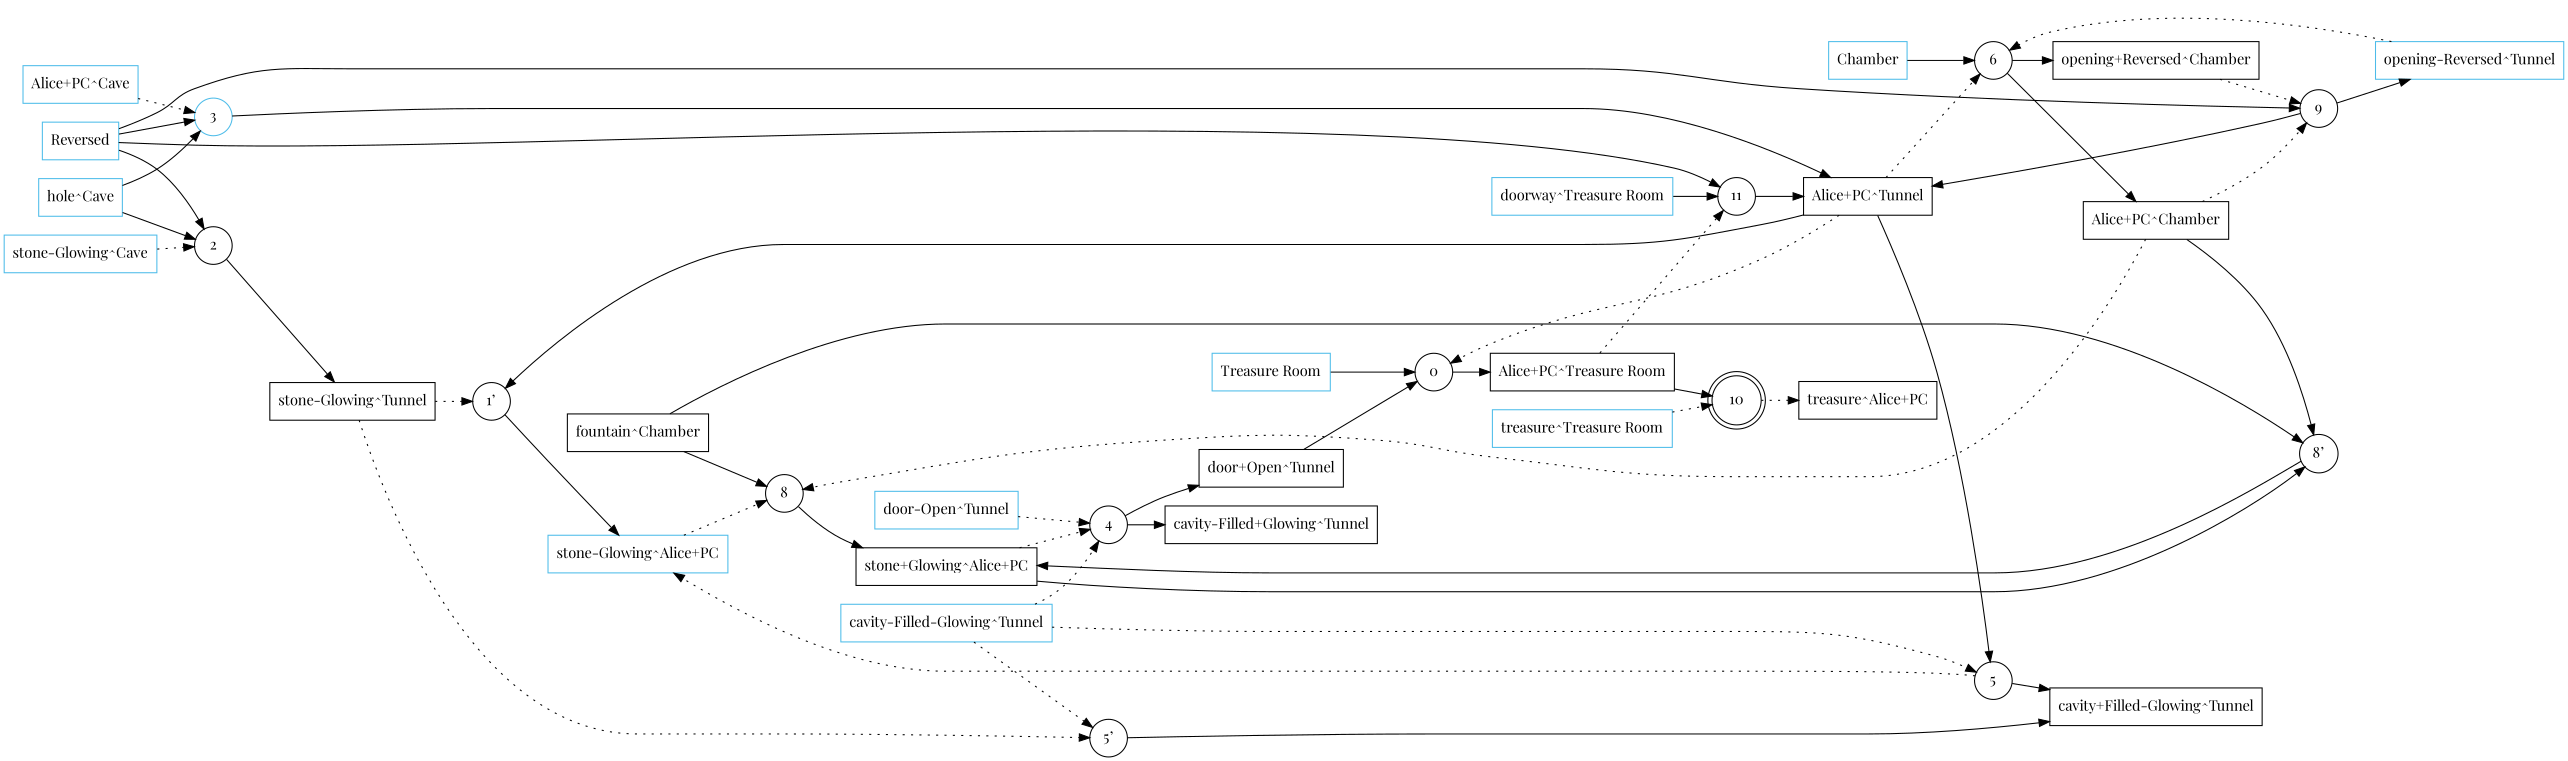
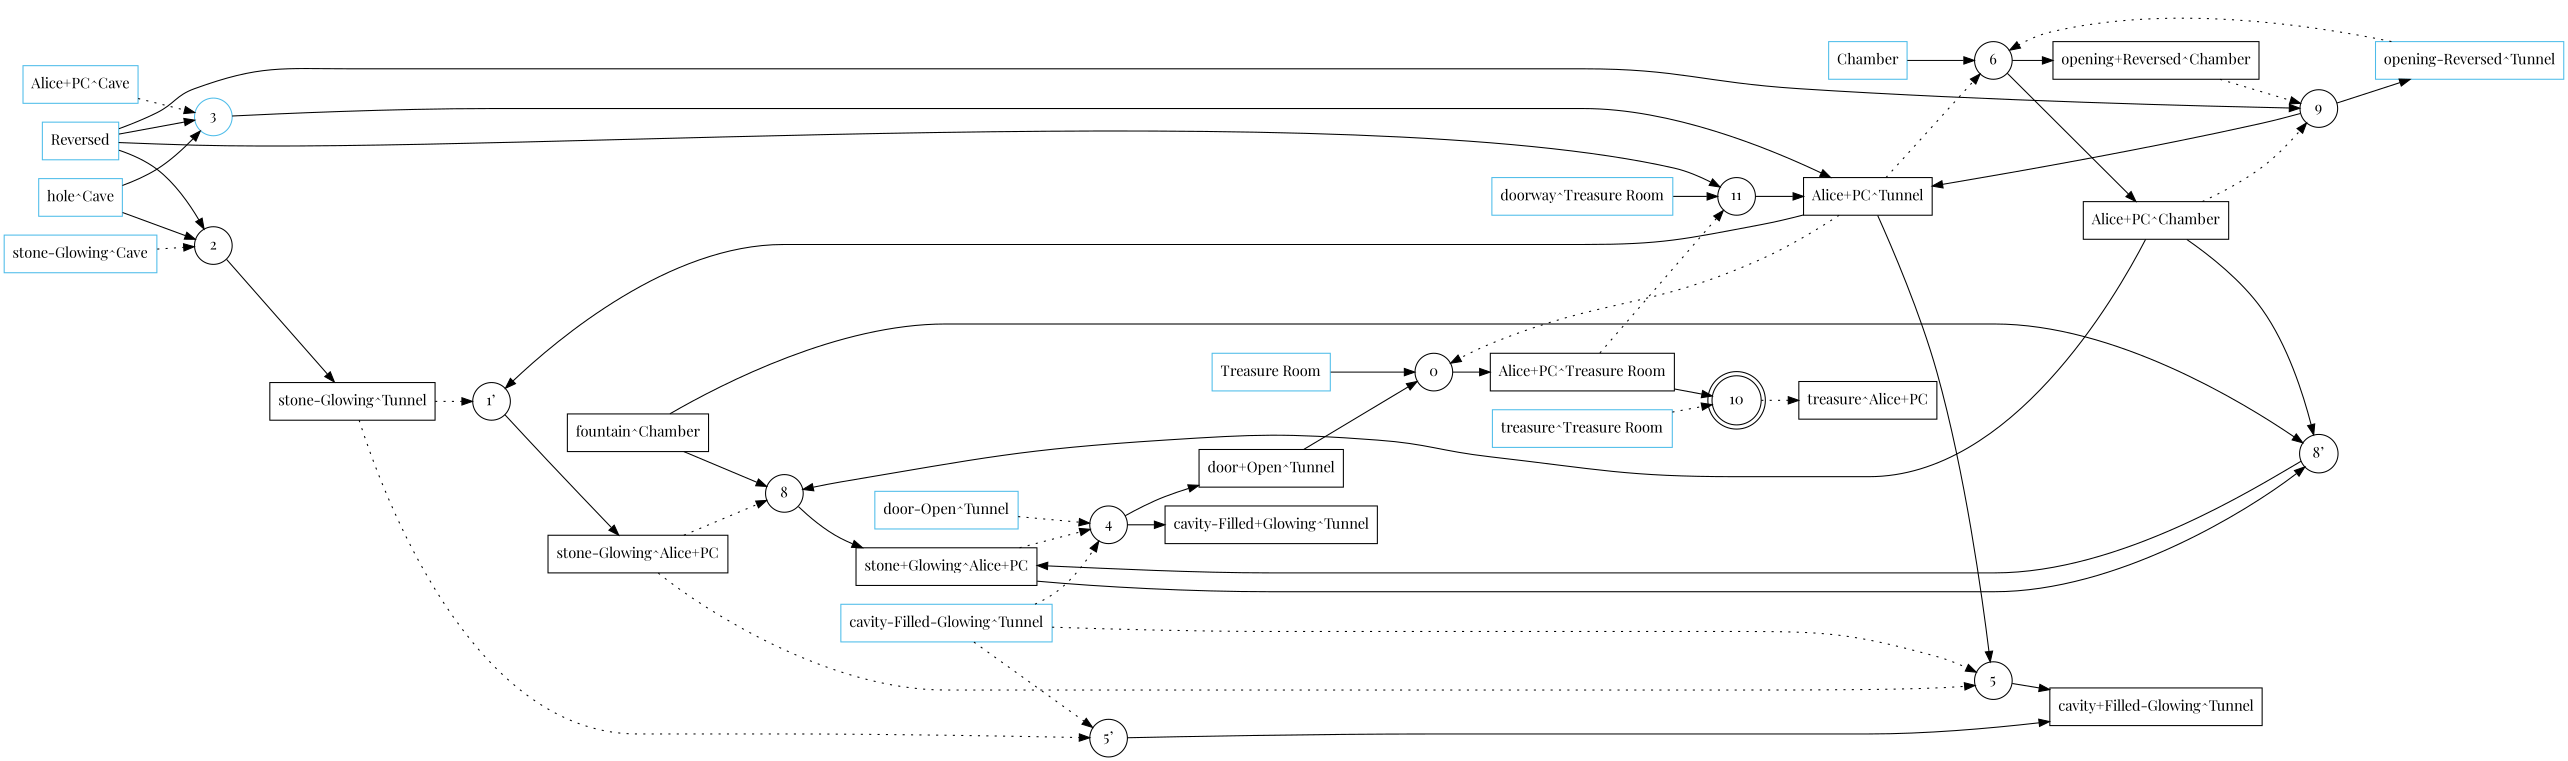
edge "Alice+PC^Chamber" -> "8": style dotted -> solid
node "stone-Glowing^Alice+PC": color #4dbce9 -> black
edge "5" -> "stone-Glowing^Alice+PC": reversed
